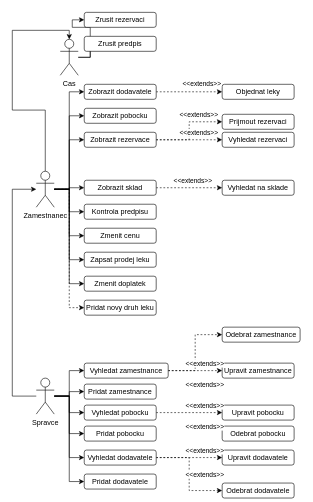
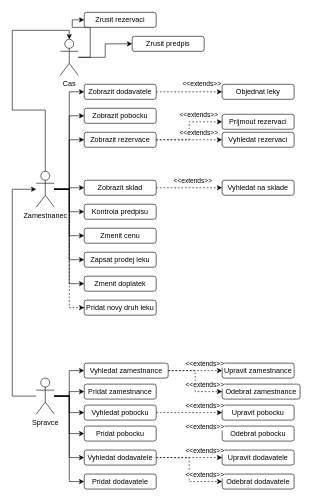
node "Zrusit predpis": moved (120, 44) -> (168, 44)
node "Odebrat zamestnance": moved (261, 335) -> (261, 392)
node "Odebrat dodavatele": moved (258, 491) -> (258, 482)
